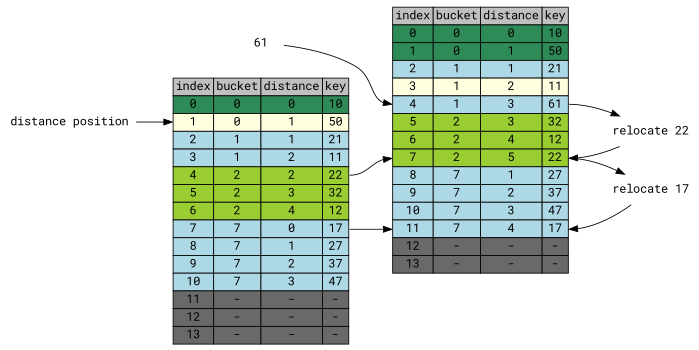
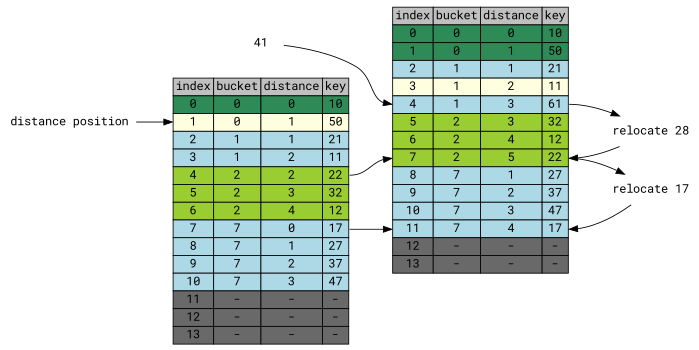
node "61": label "61" -> "41"
node "relocate 22": label "relocate 22" -> "relocate 28"
